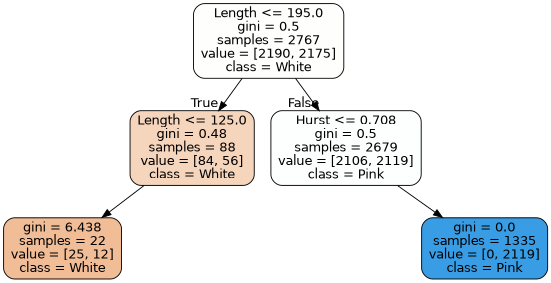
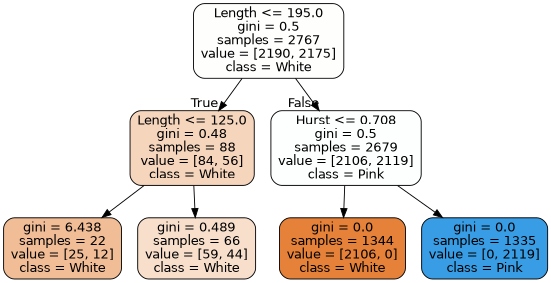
node "gini = 0.489 samples = 66 value = [59, 44] class = White": added
node "gini = 0.0 samples = 1344 value = [2106, 0] class = White": added
